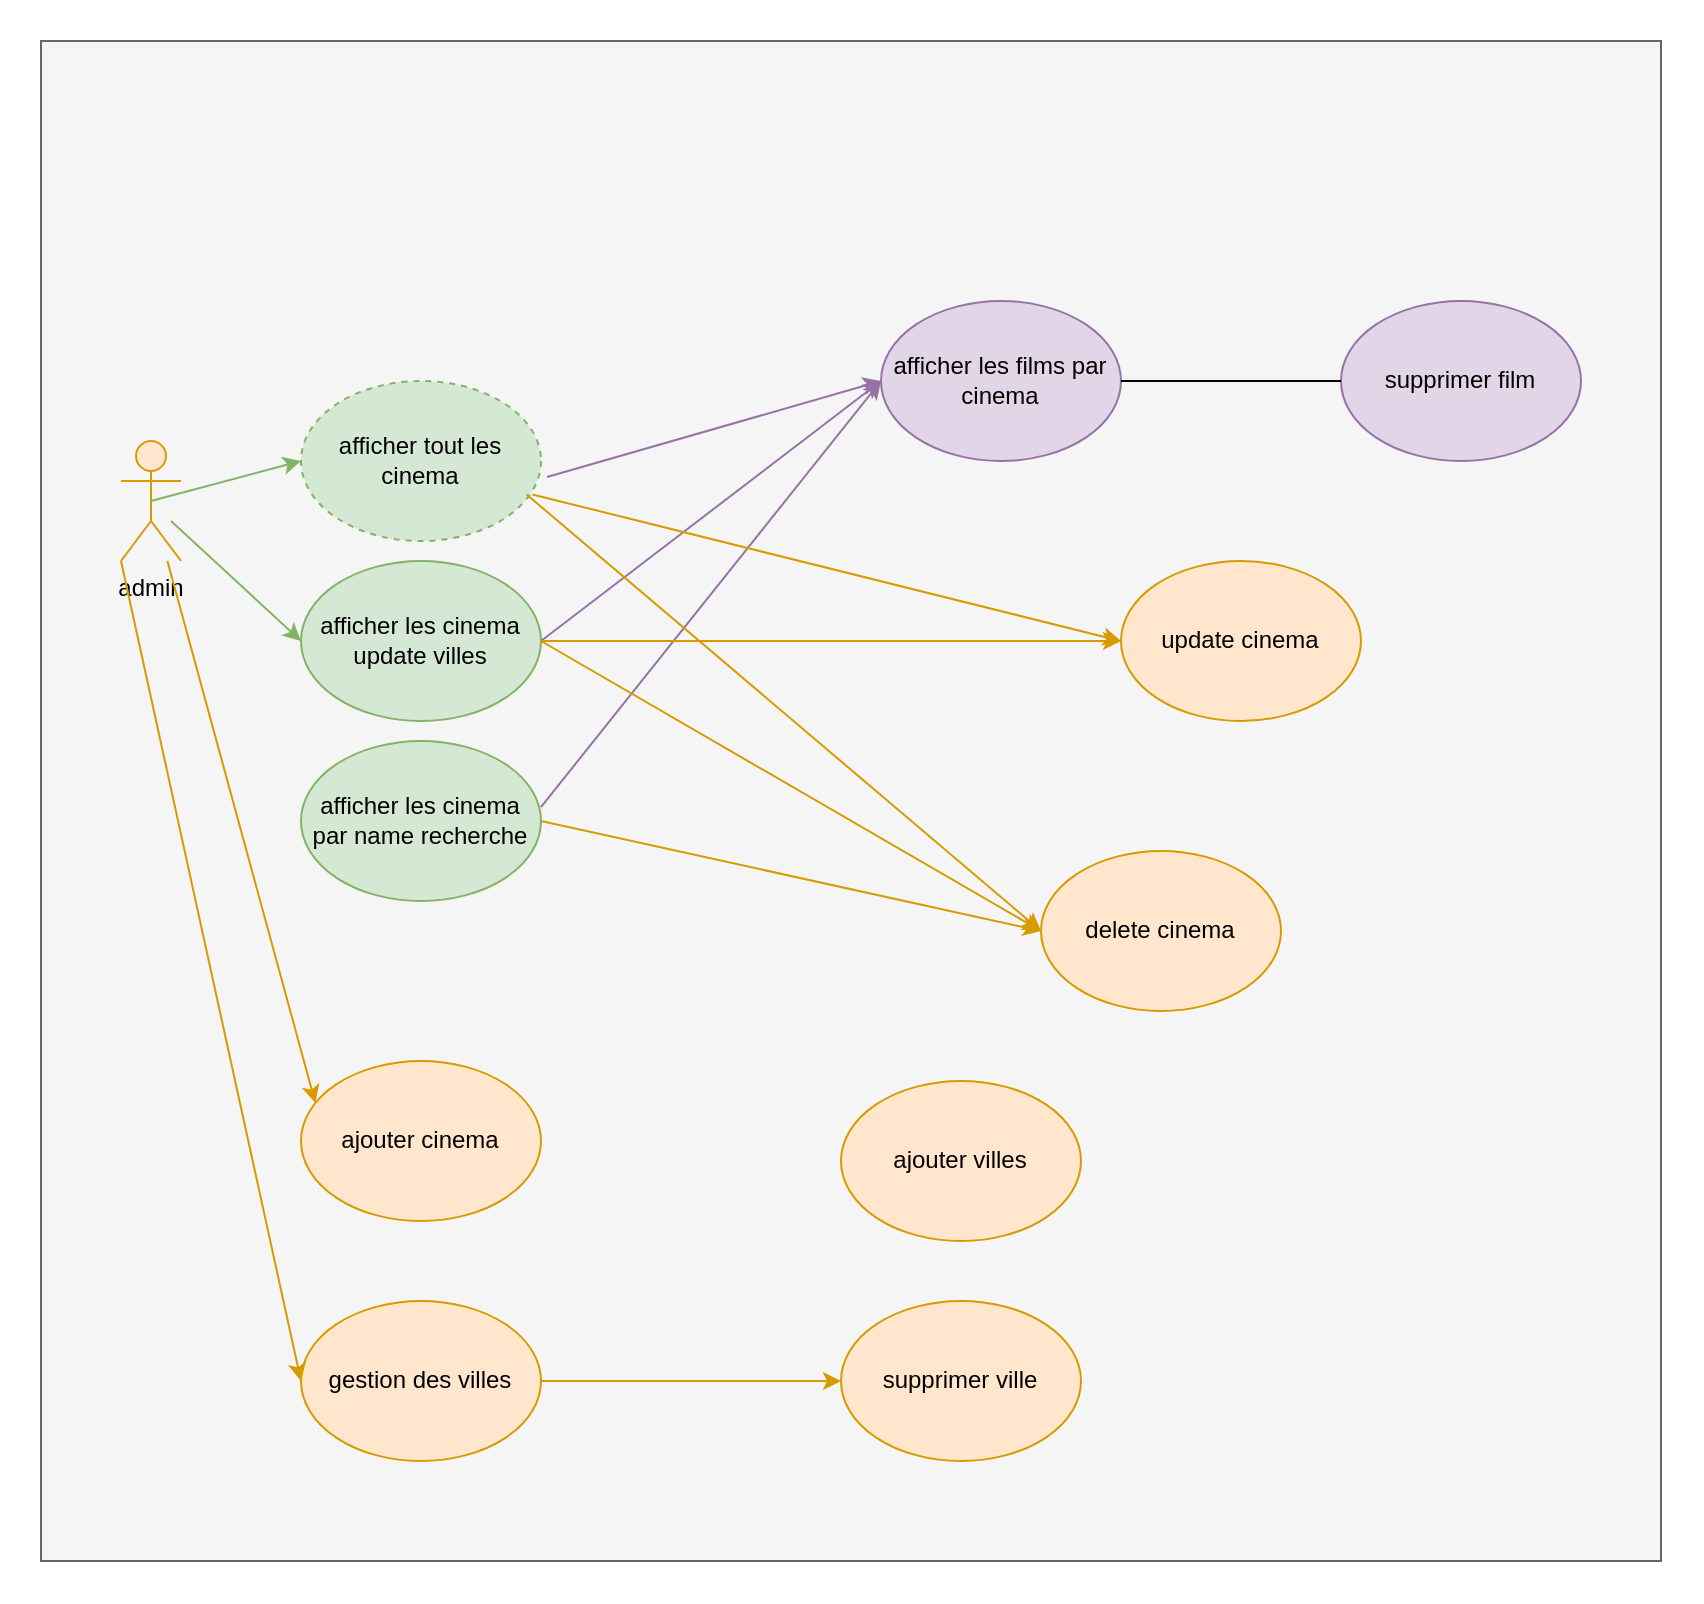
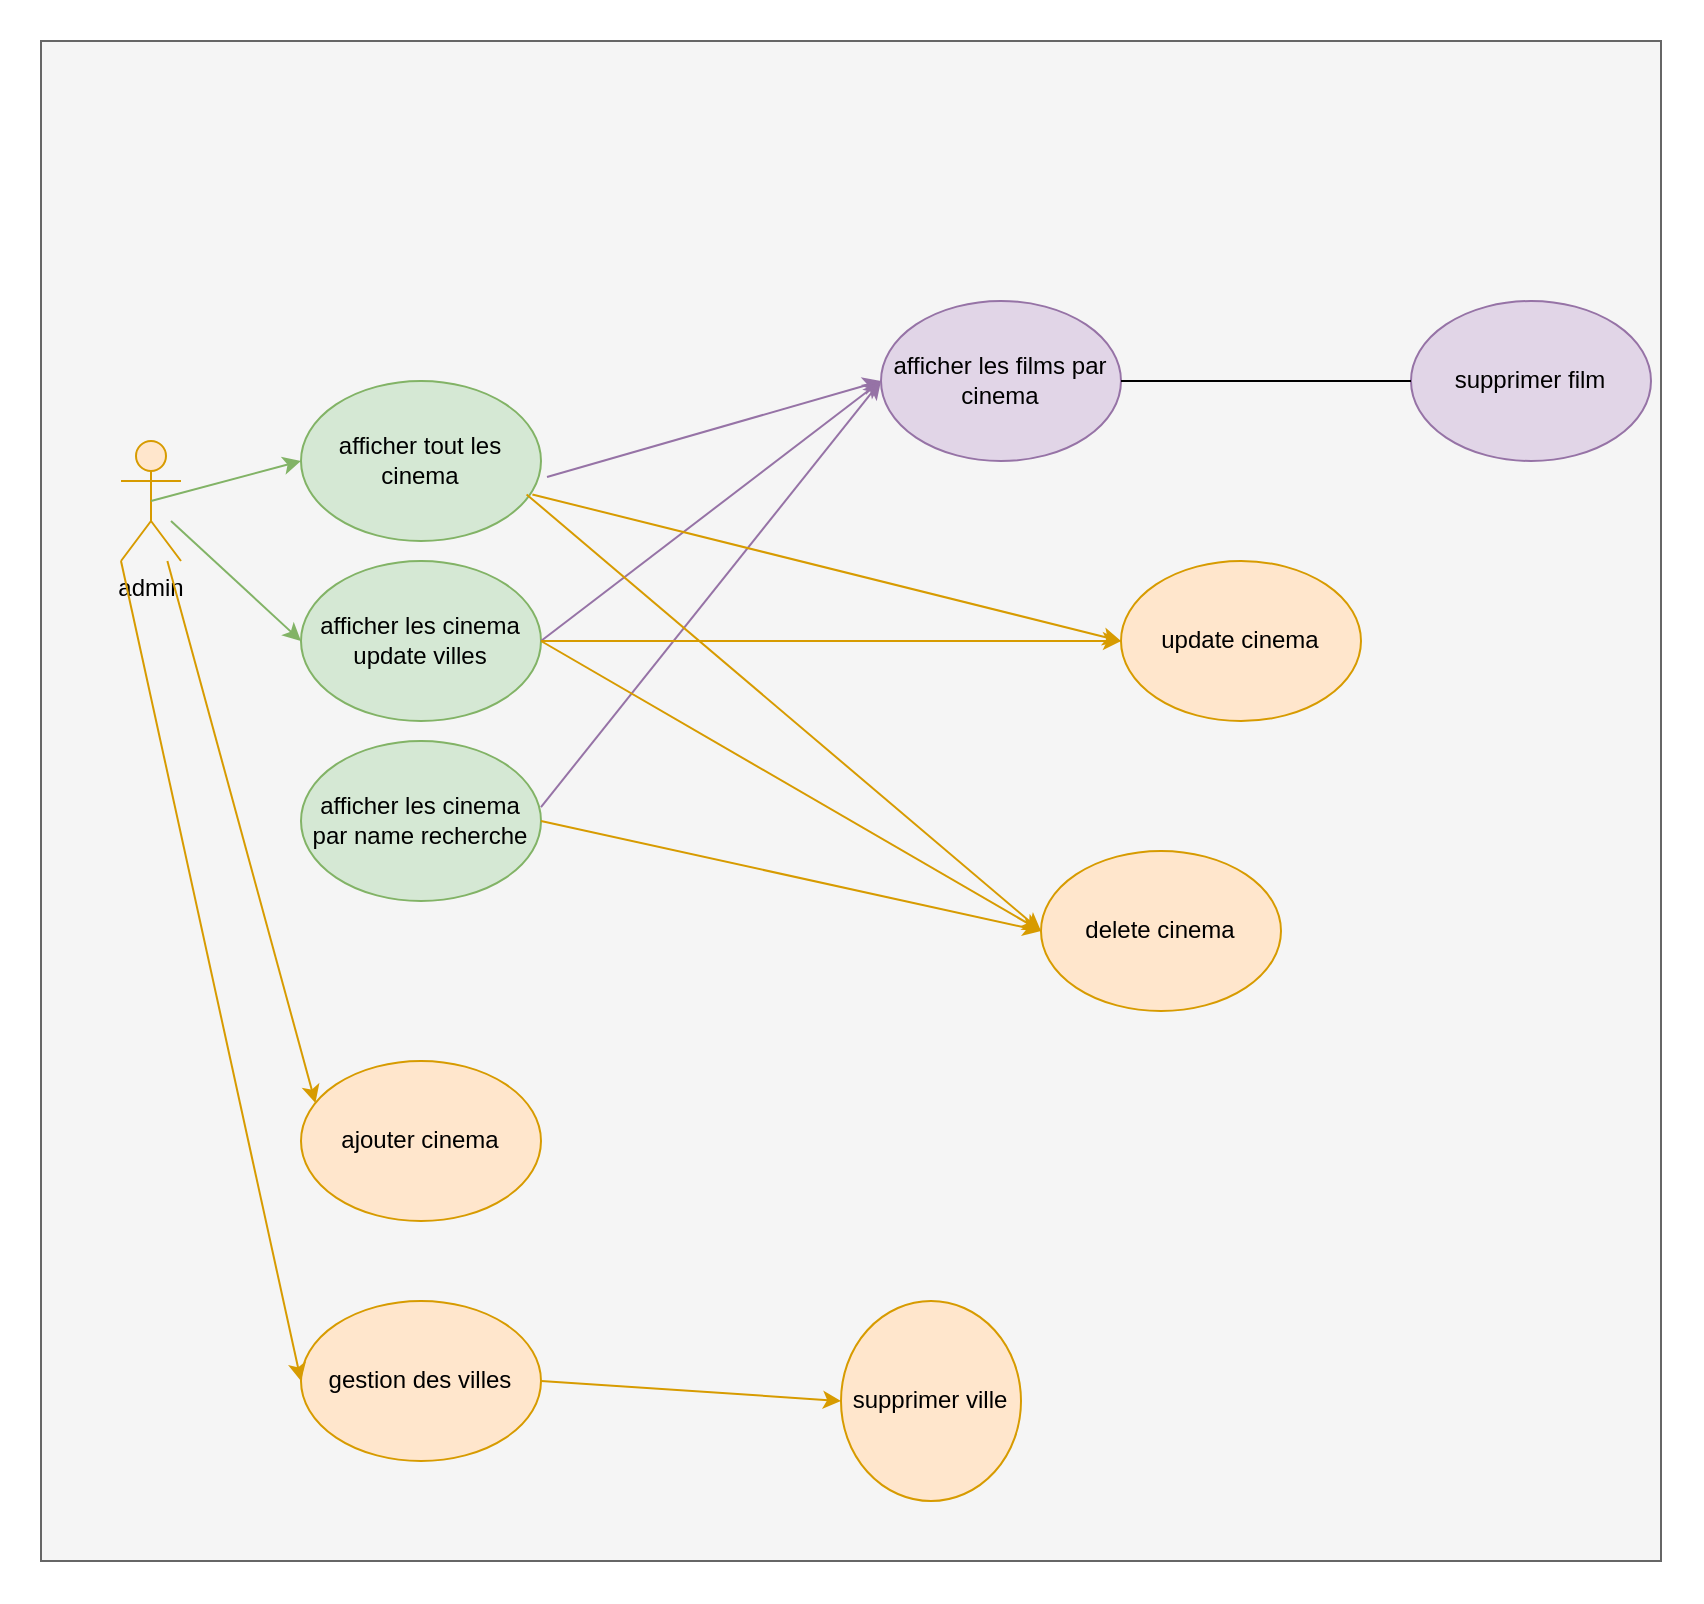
node "supprimer film": moved (1461, 381) -> (1531, 381)
node "afficher tout les cinema": style dashed -> solid
node "ajouter villes": removed
node "supprimer ville": size 240x160 -> 180x200
